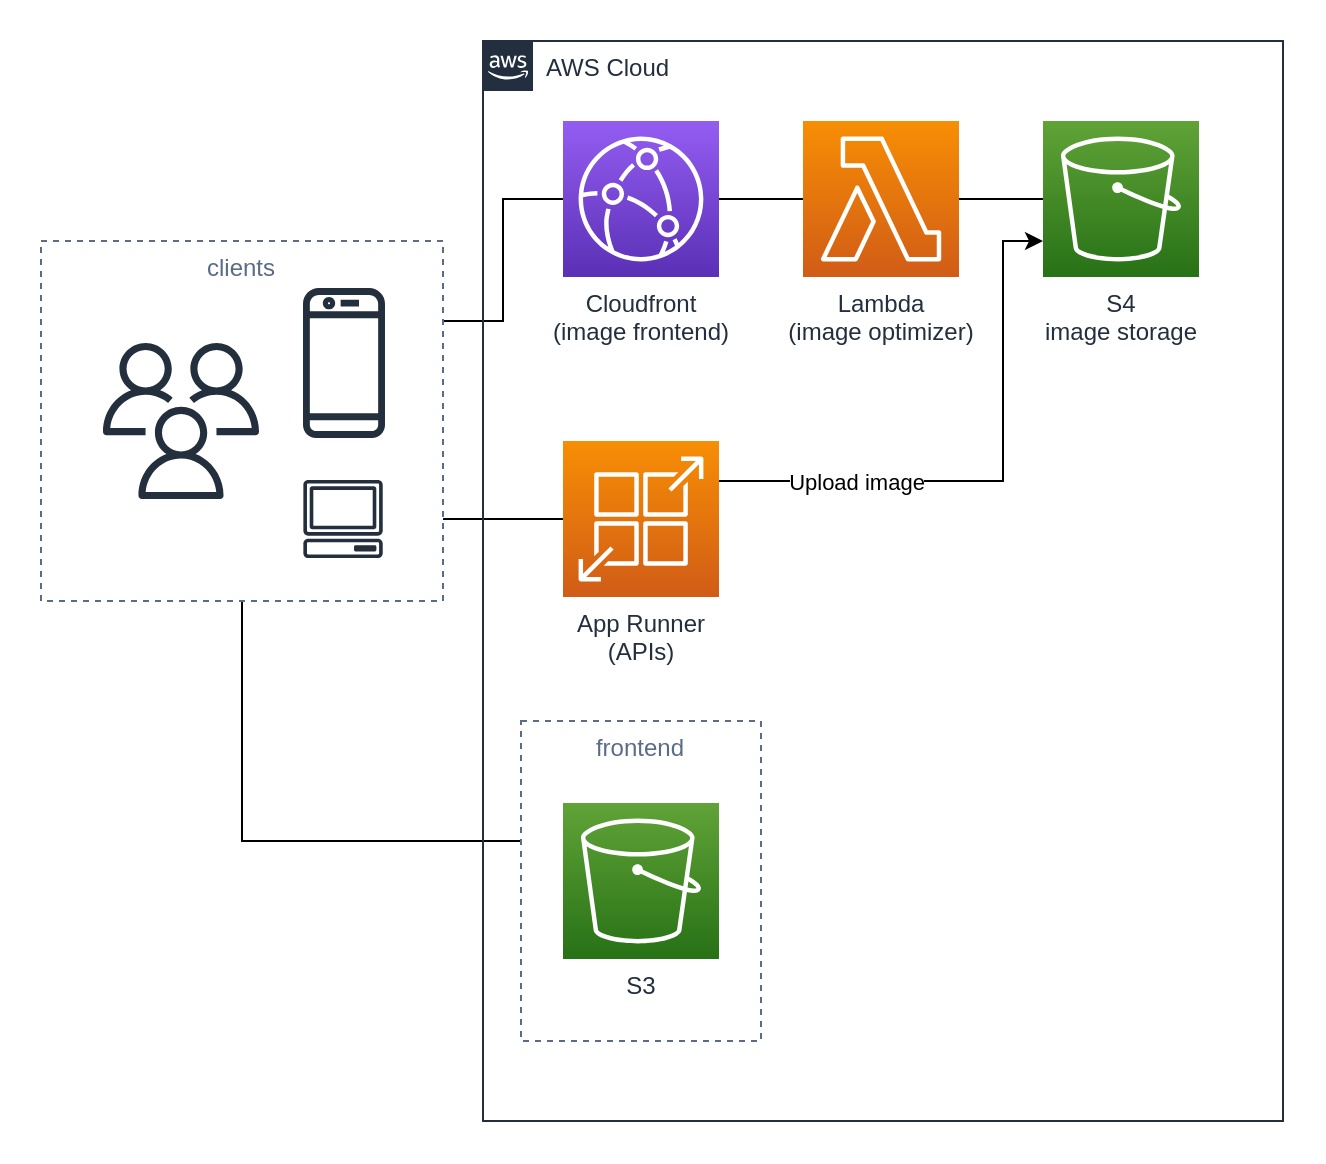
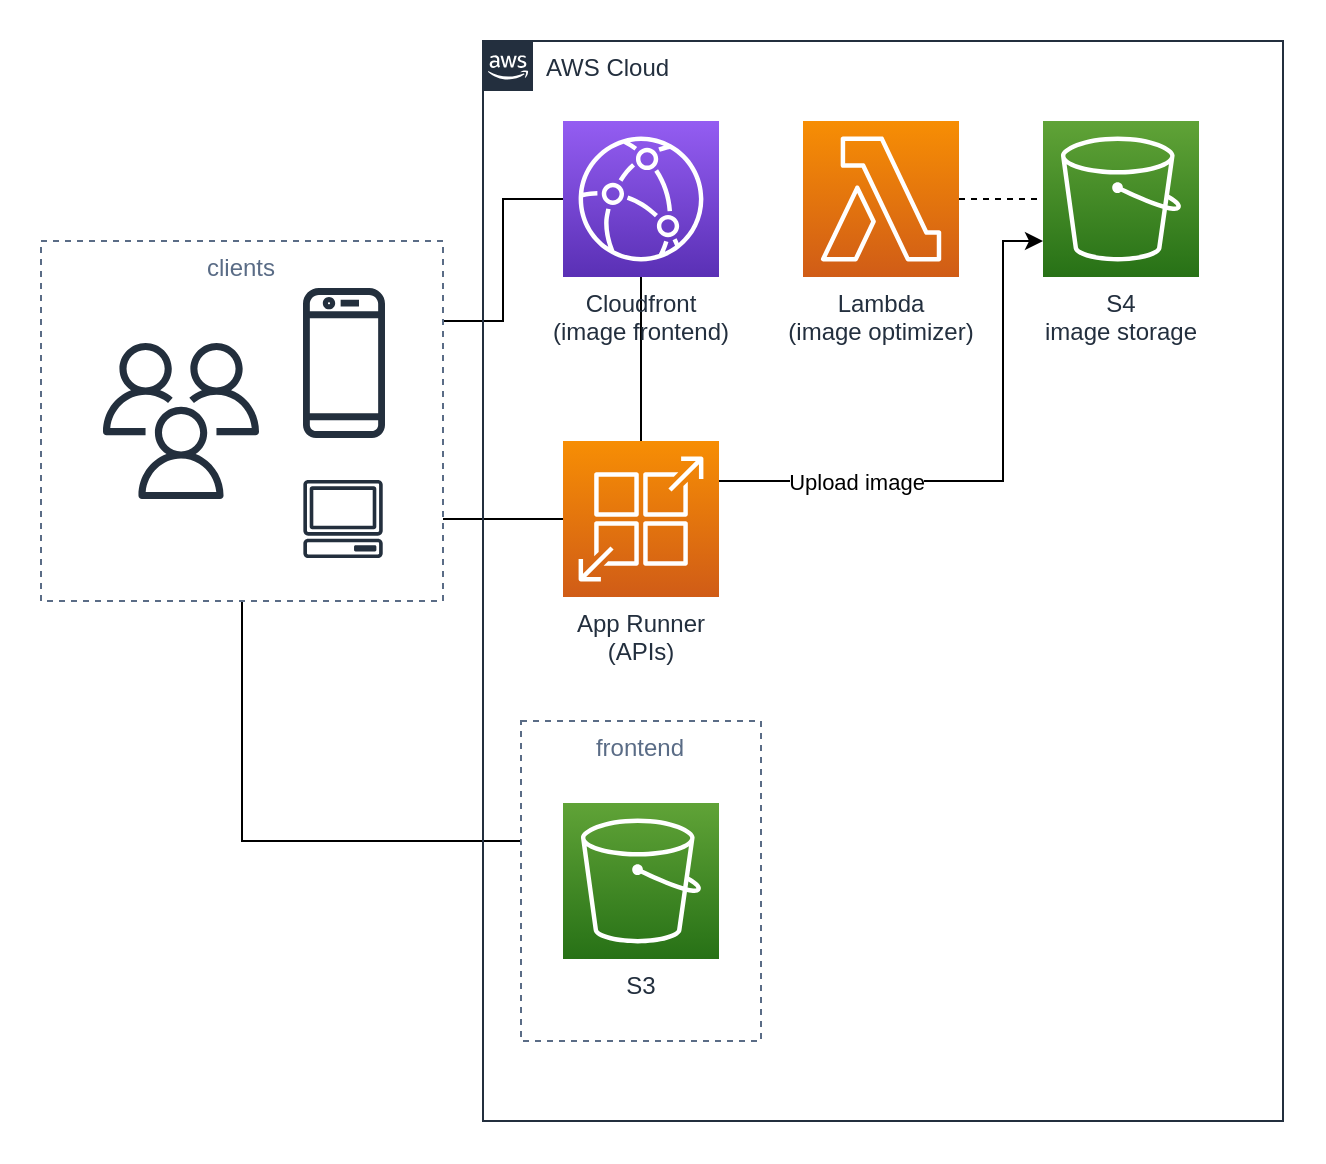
edge "Cloudfront (image frontend)" -- "Lambda (image optimizer)": now "Cloudfront (image frontend)" -- "App Runner (APIs)"
edge "Lambda (image optimizer)" -- "S4 image storage": style solid -> dashed
